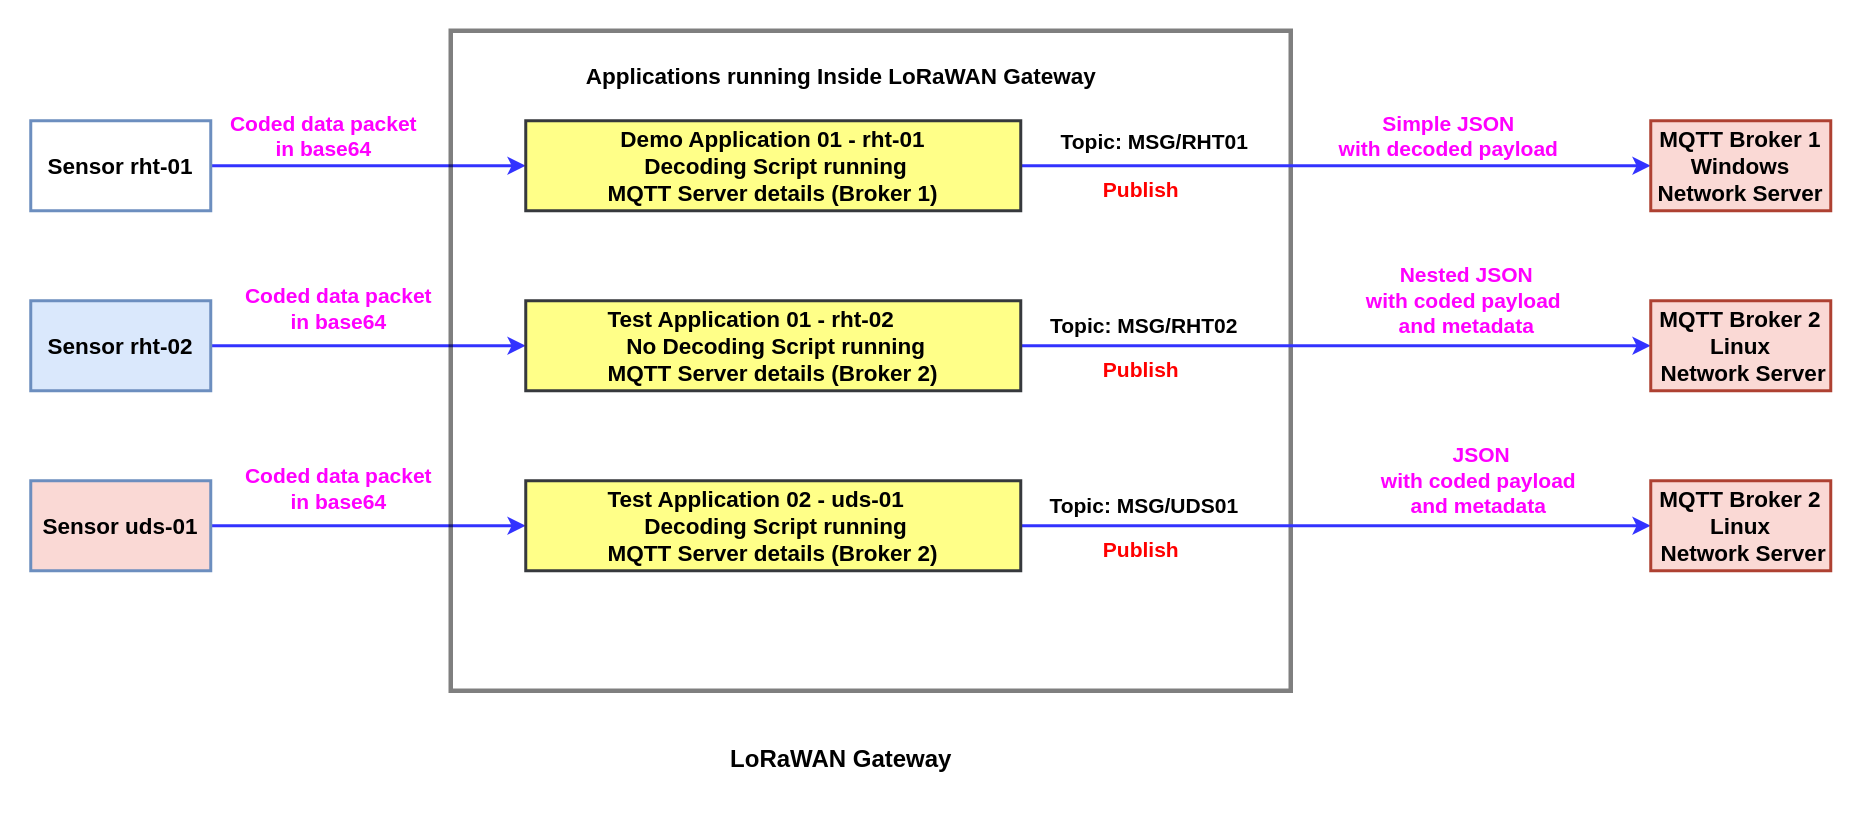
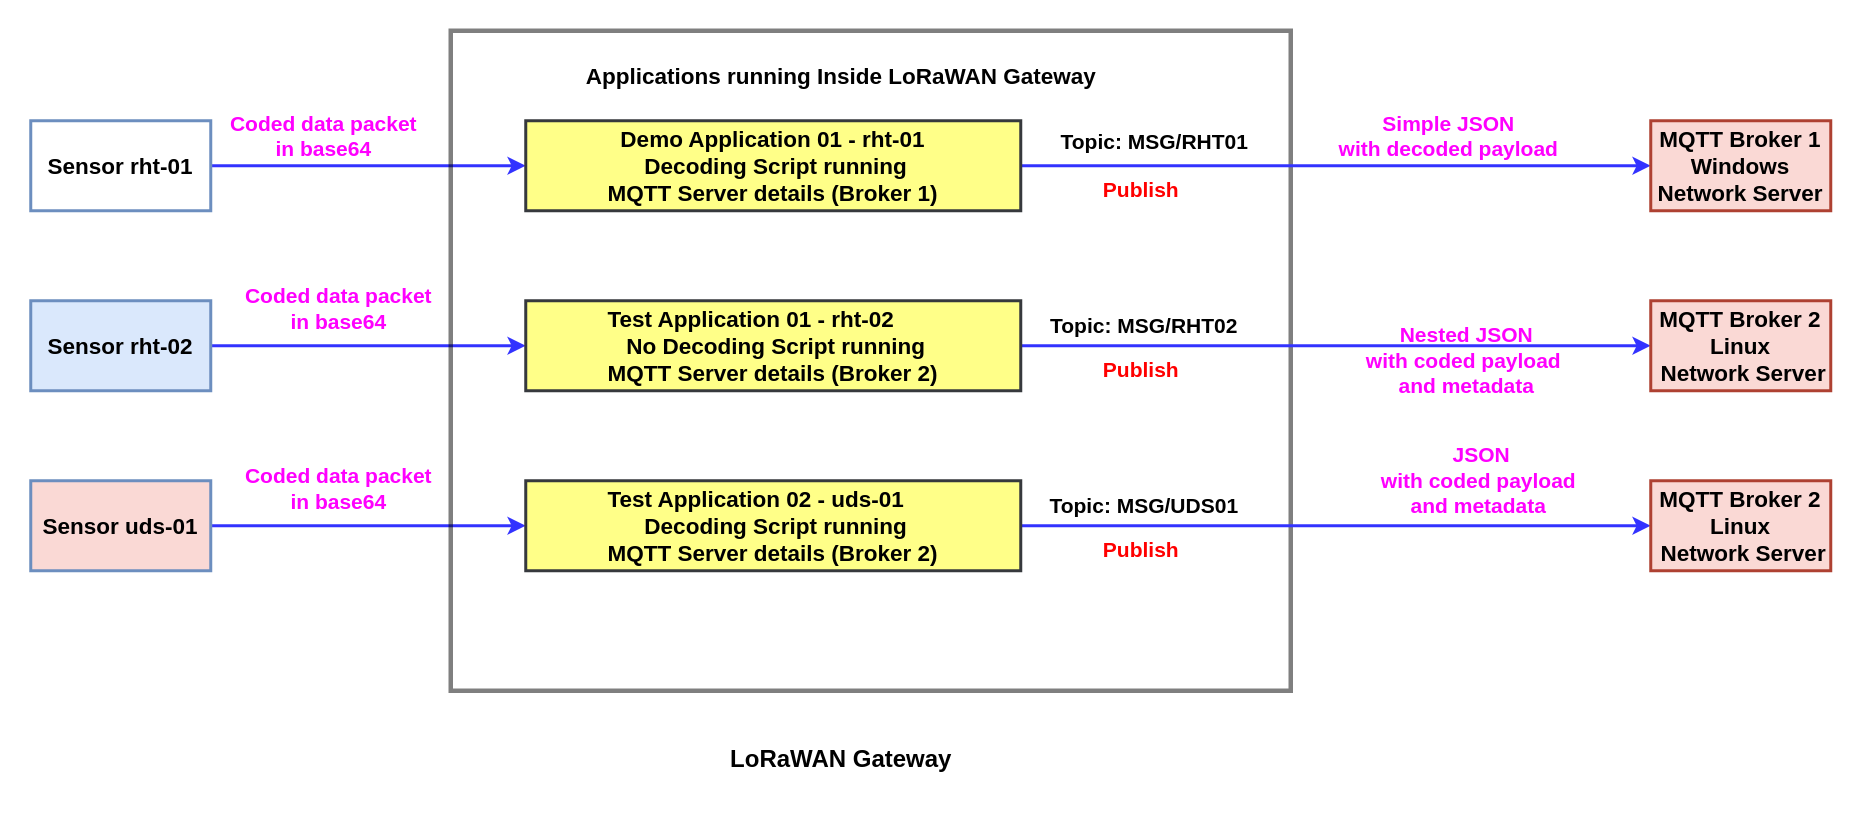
node "Nested JSON with coded payload and metadata": moved (1463, 301) -> (1463, 361)
